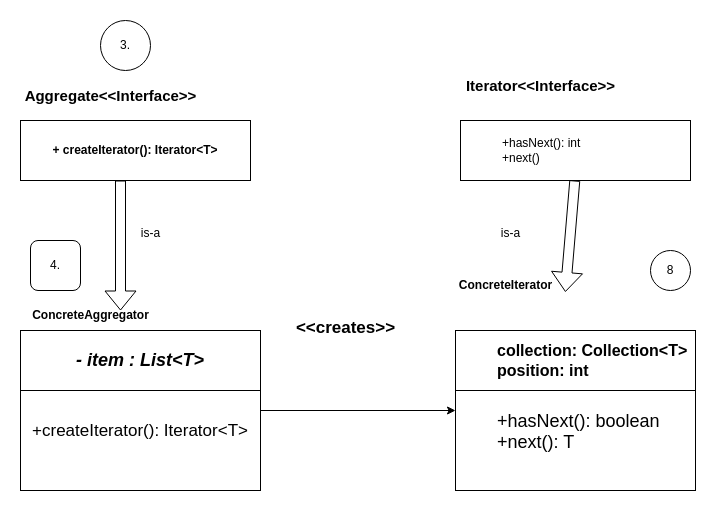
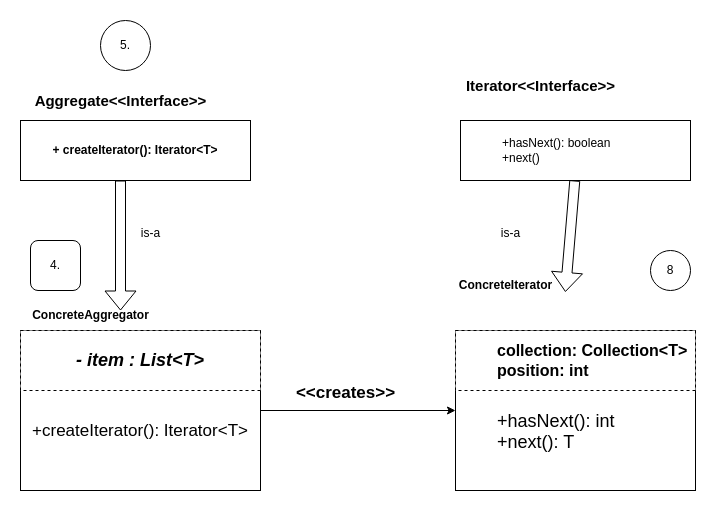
node "3.": label "3." -> "5."
node "Aggregate<<Interface>>": moved (111, 96) -> (121, 101)
node "+hasNext(): int +next()": label "+hasNext(): int +next()" -> "+hasNext(): boolean +next()"
node "<<creates>>": moved (346, 329) -> (346, 394)
node "- item : List<T>": style solid -> dashed
node "collection: Collection<T> position: int": style solid -> dashed
node "+hasNext(): boolean +next(): T": label "+hasNext(): boolean +next(): T" -> "+hasNext(): int +next(): T"
